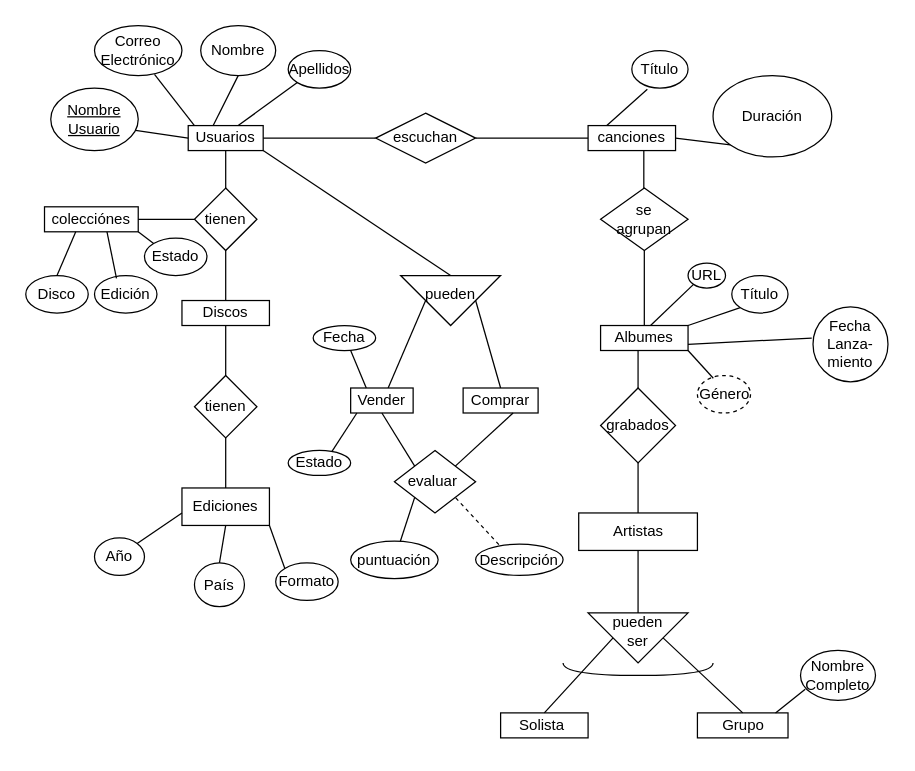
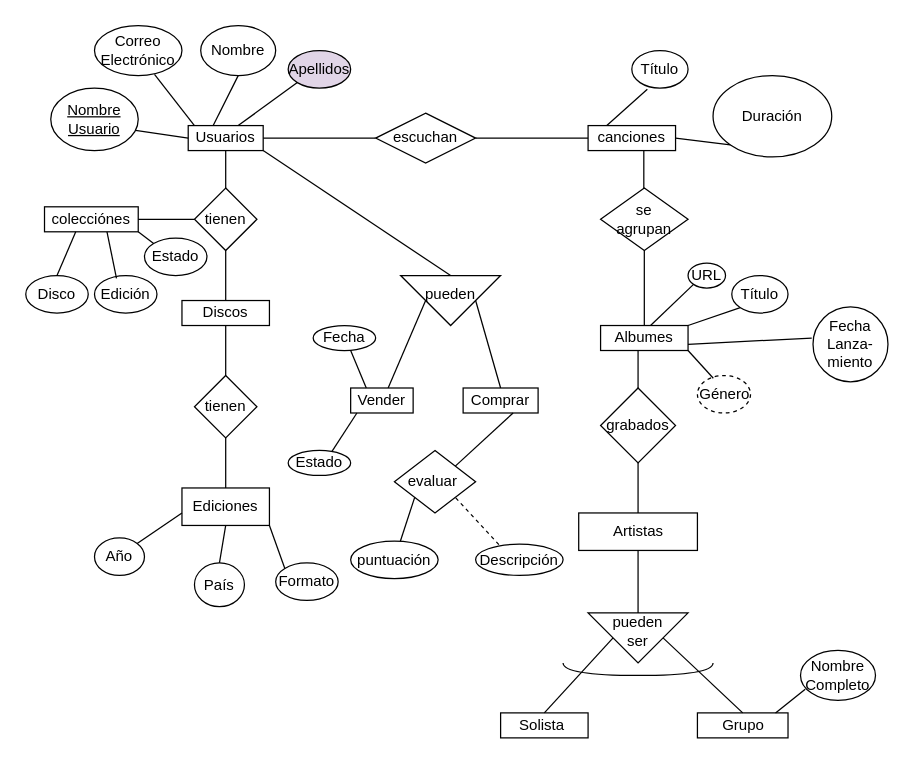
node "Apellidos": fillcolor #ffffff -> #e1d5e7
edge "Vender" -- "evaluar": removed
